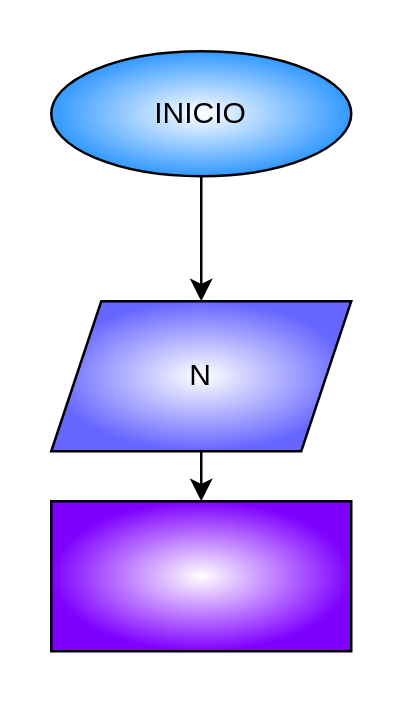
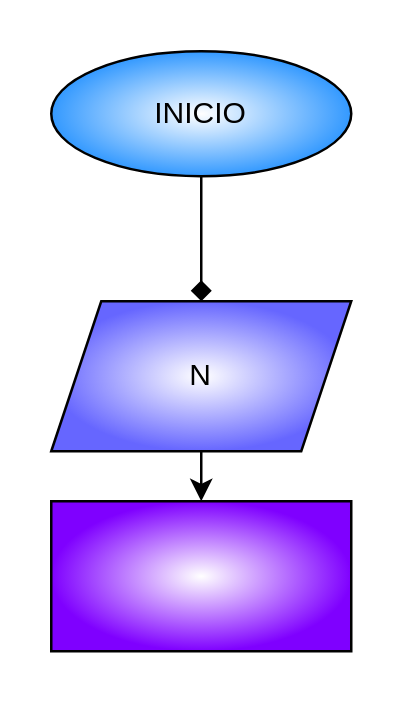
edge "INICIO" -> "N": arrowhead classic -> diamond
